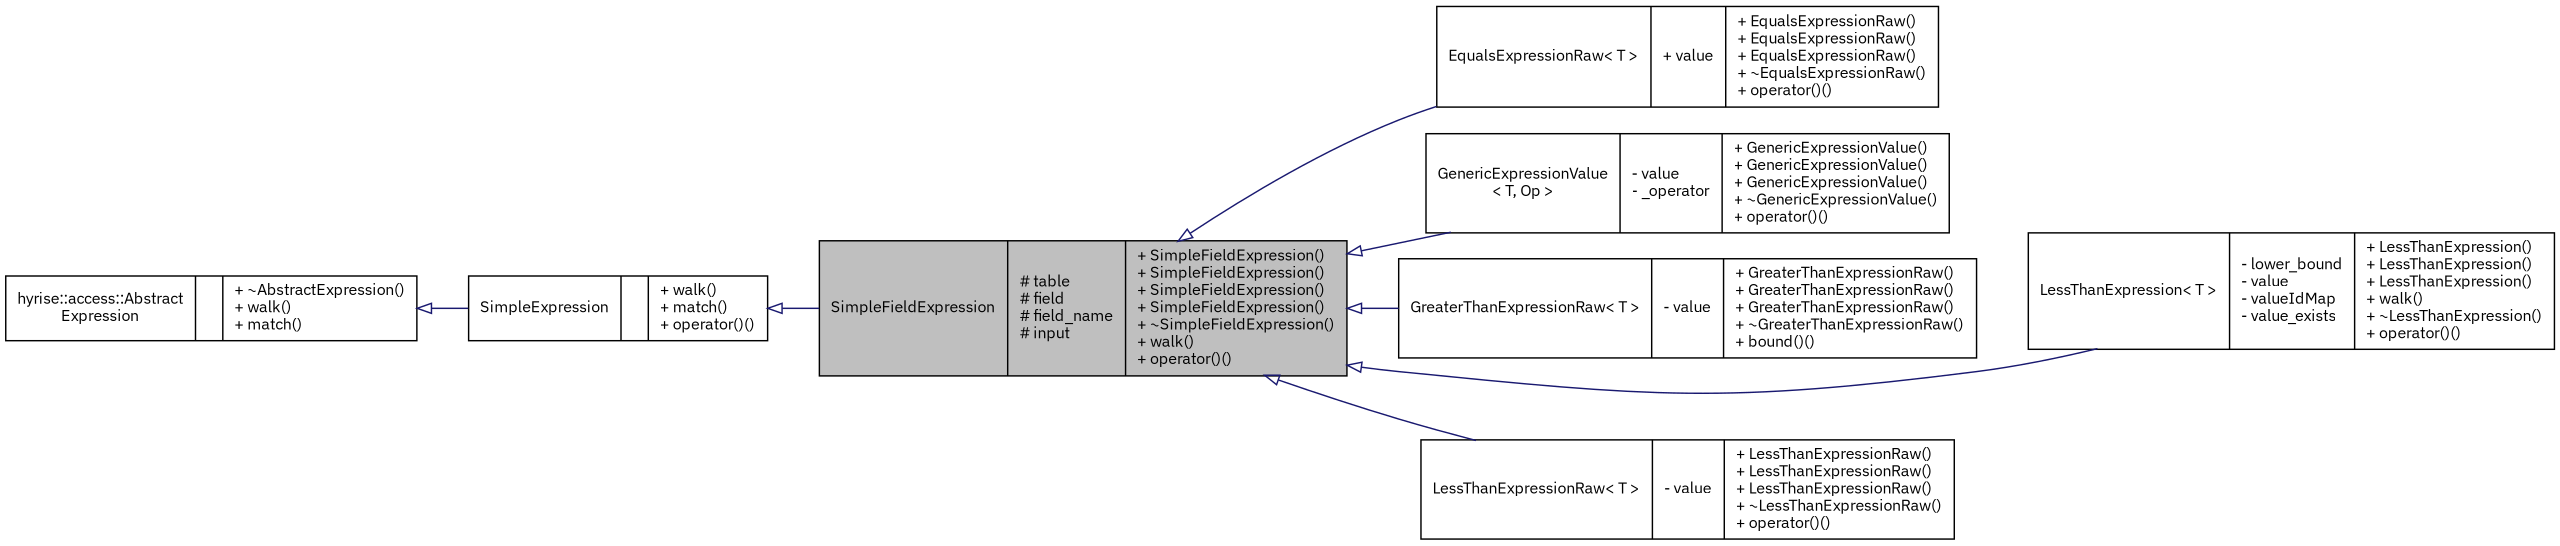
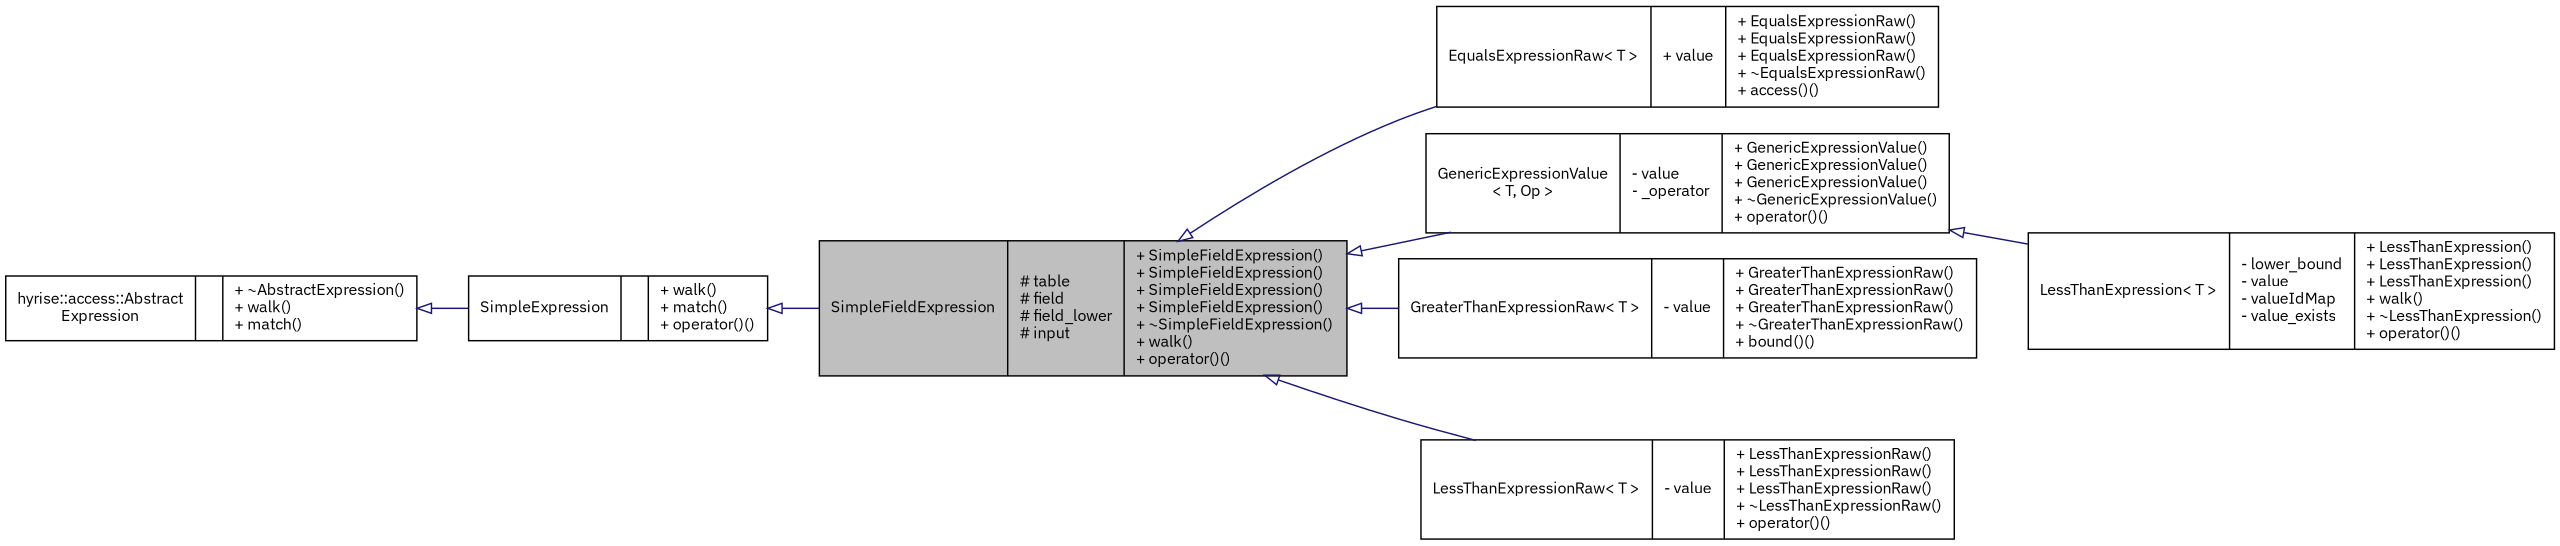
node "EqualsExpressionRaw< T >": text "+ operator()()" -> "+ access()()"
node "SimpleFieldExpression": text "# field_name" -> "# field_lower"
edge "LessThanExpression< T >" -> "SimpleFieldExpression": now "LessThanExpression< T >" -> "GenericExpressionValue"
